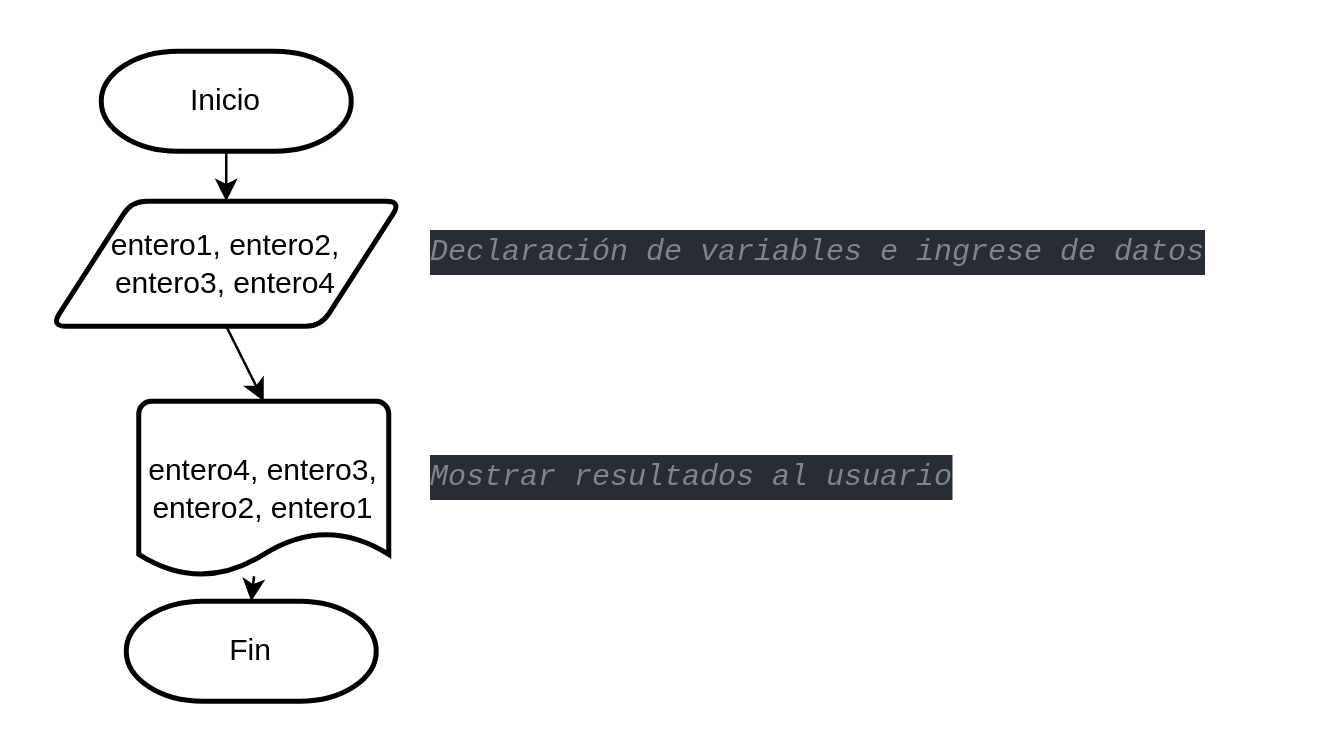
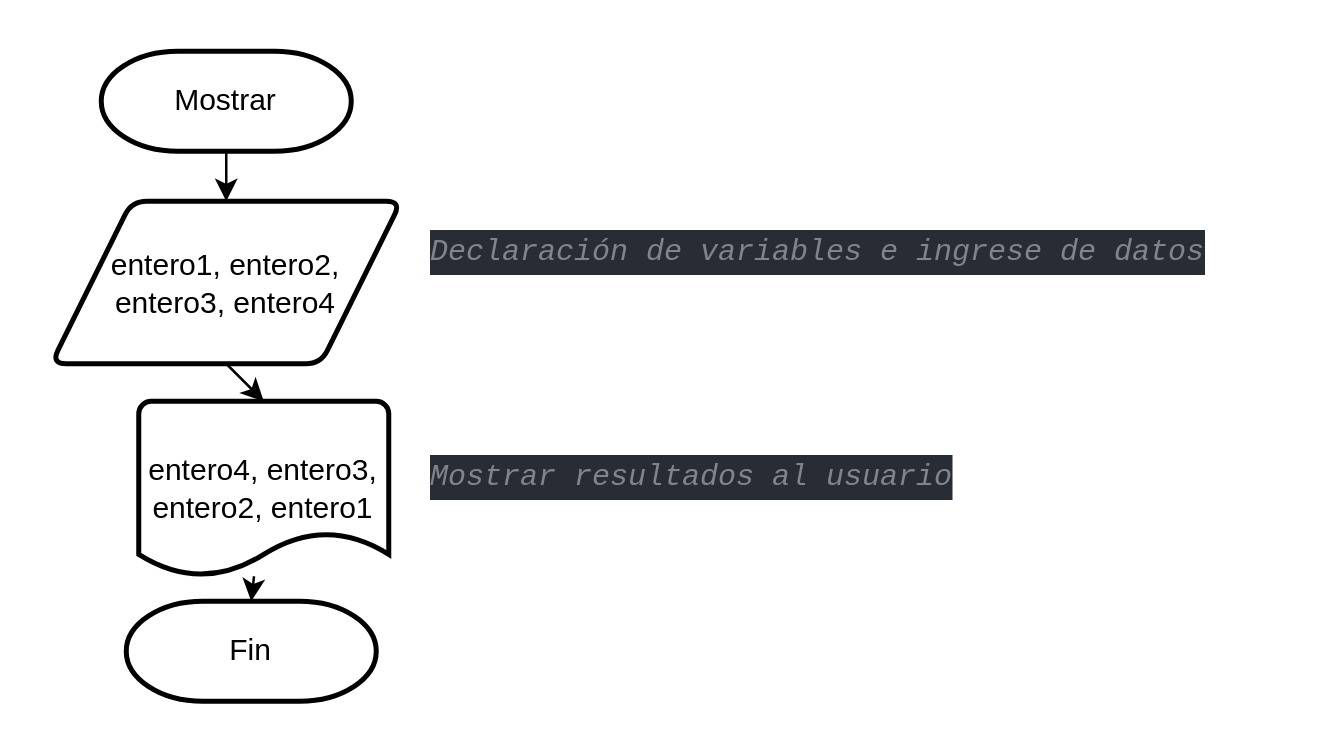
node "Inicio": label "Inicio" -> "Mostrar"
node "entero1, entero2, entero3, entero4": size 350x125 -> 350x163
